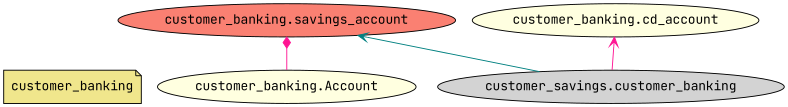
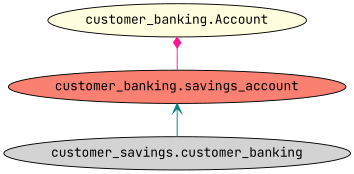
node "customer_banking.cd_account": removed
edge "customer_banking.Account" -> "customer_banking.savings_account": reversed
node "customer_banking": removed
